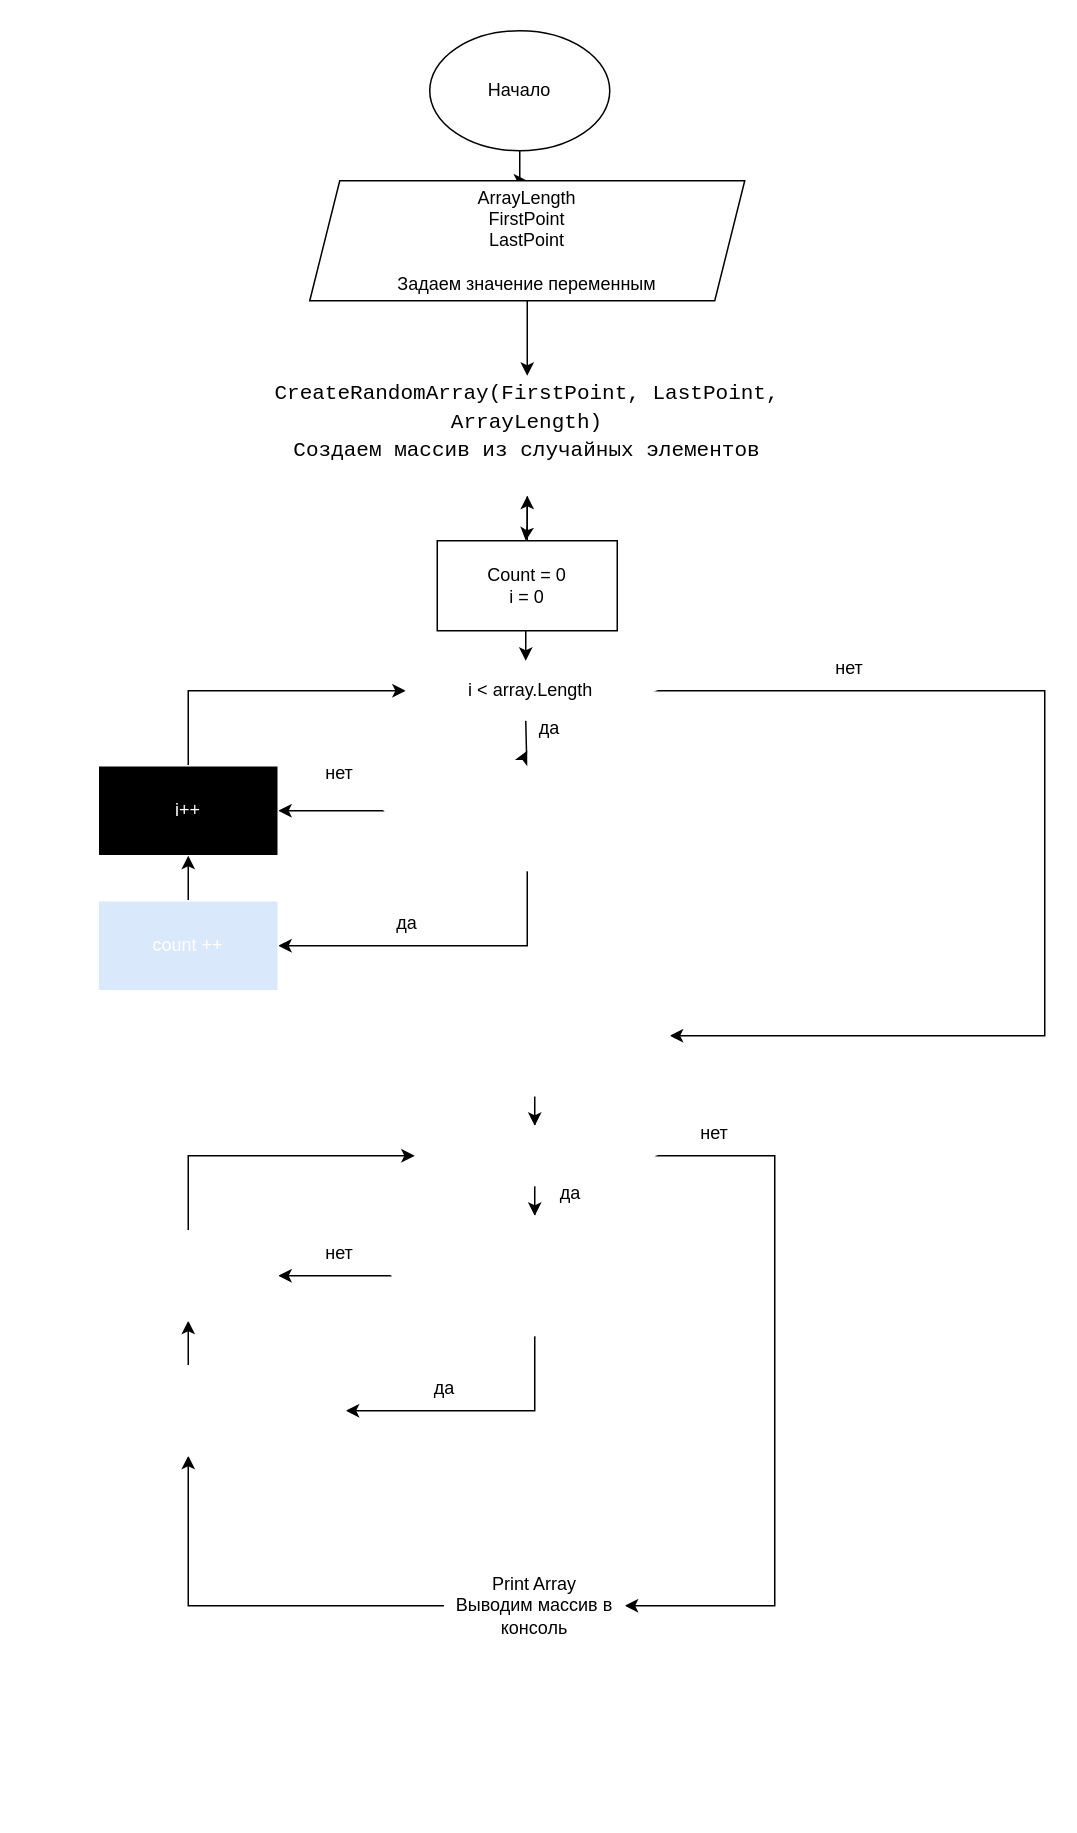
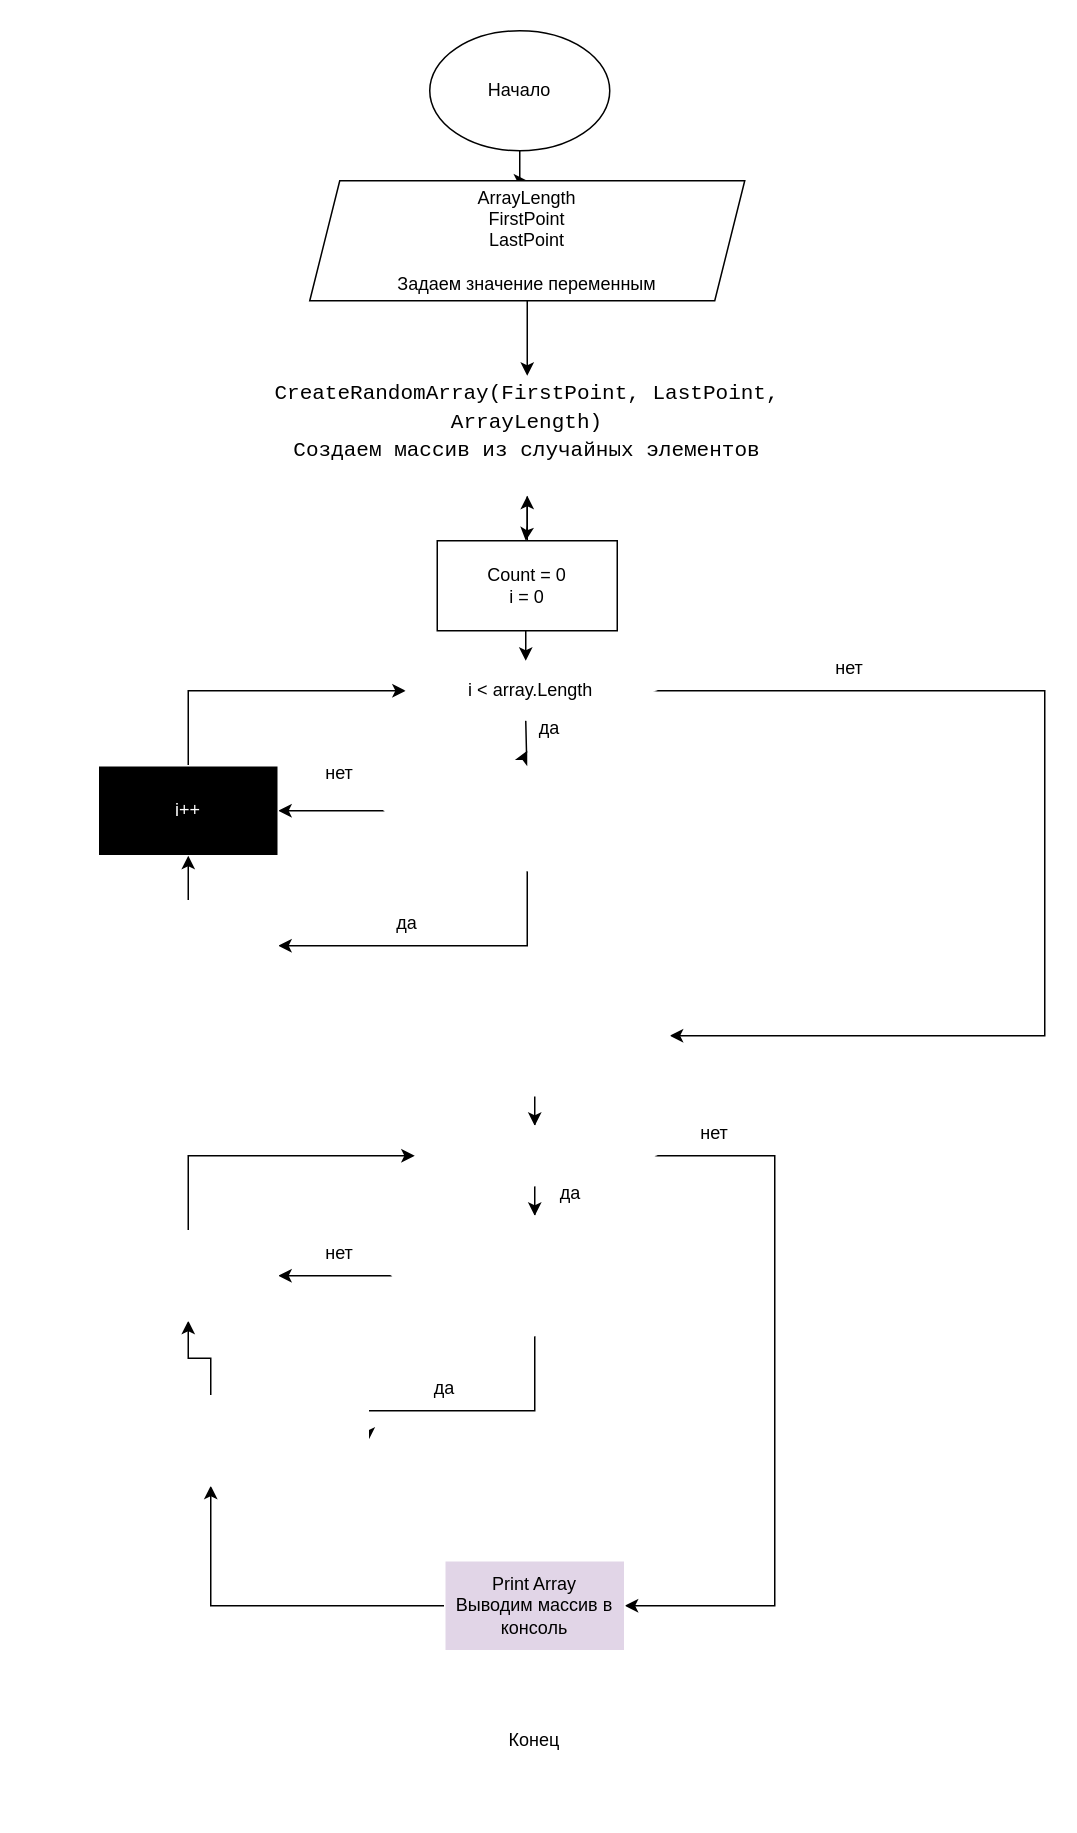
node "count ++": fillcolor #dae8fc -> #ffffff
node "EvenArray[index] = array[i] index++": moved (188, 1411) -> (211, 1441)
node "Print Array Выводим массив в консоль": fillcolor #ffffff -> #e1d5e7
node "Конец": added
